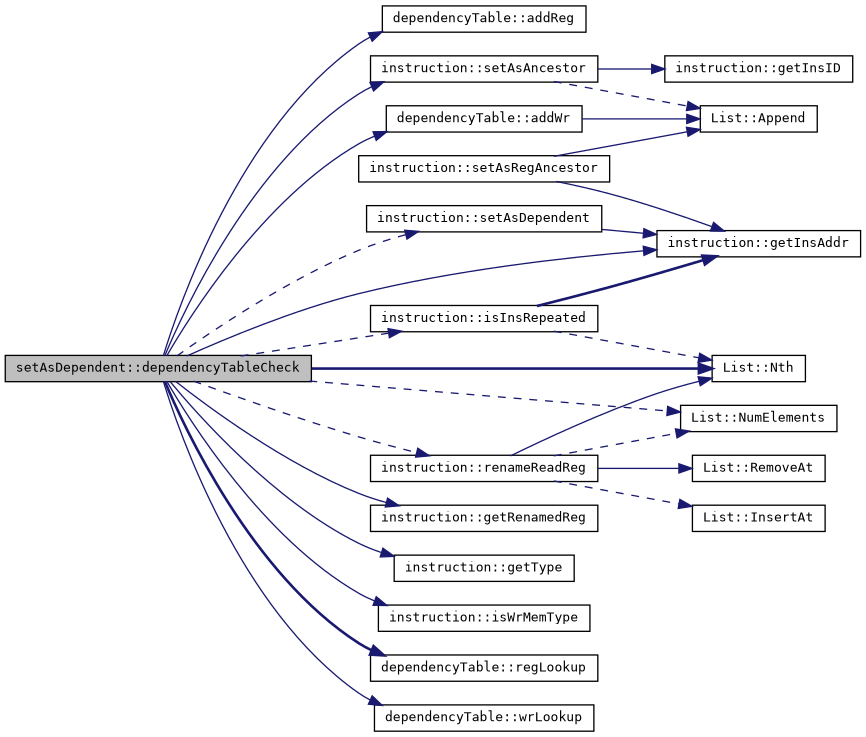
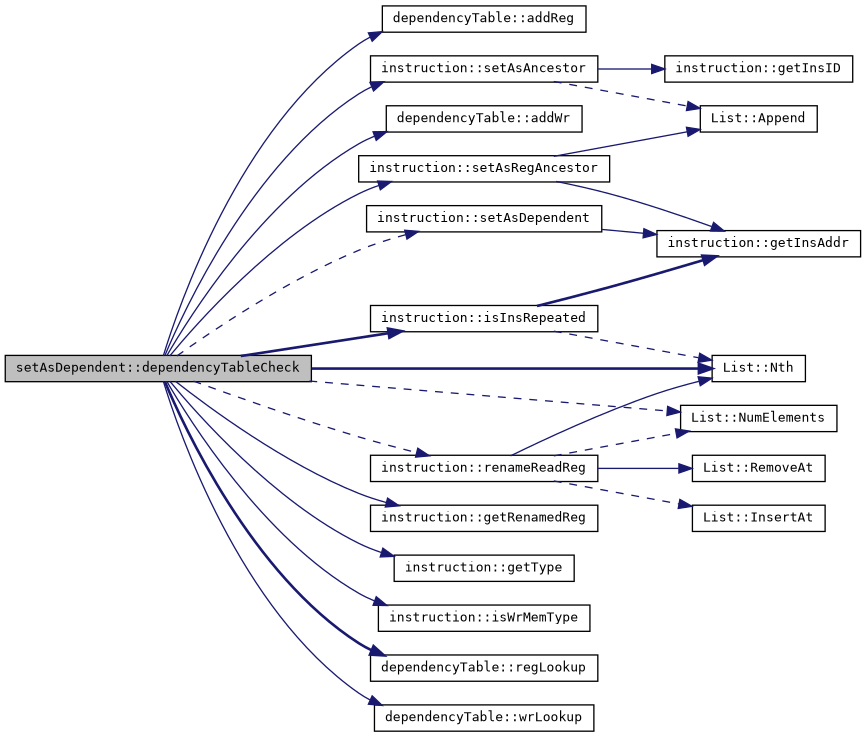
edge "dependencyTable::addWr" -> "List::Append": removed
edge "setAsDependent::dependencyTableCheck" -> "instruction::getInsAddr": now "setAsDependent::dependencyTableCheck" -> "instruction::setAsRegAncestor"
edge "setAsDependent::dependencyTableCheck" -> "instruction::isInsRepeated": style dashed -> bold
